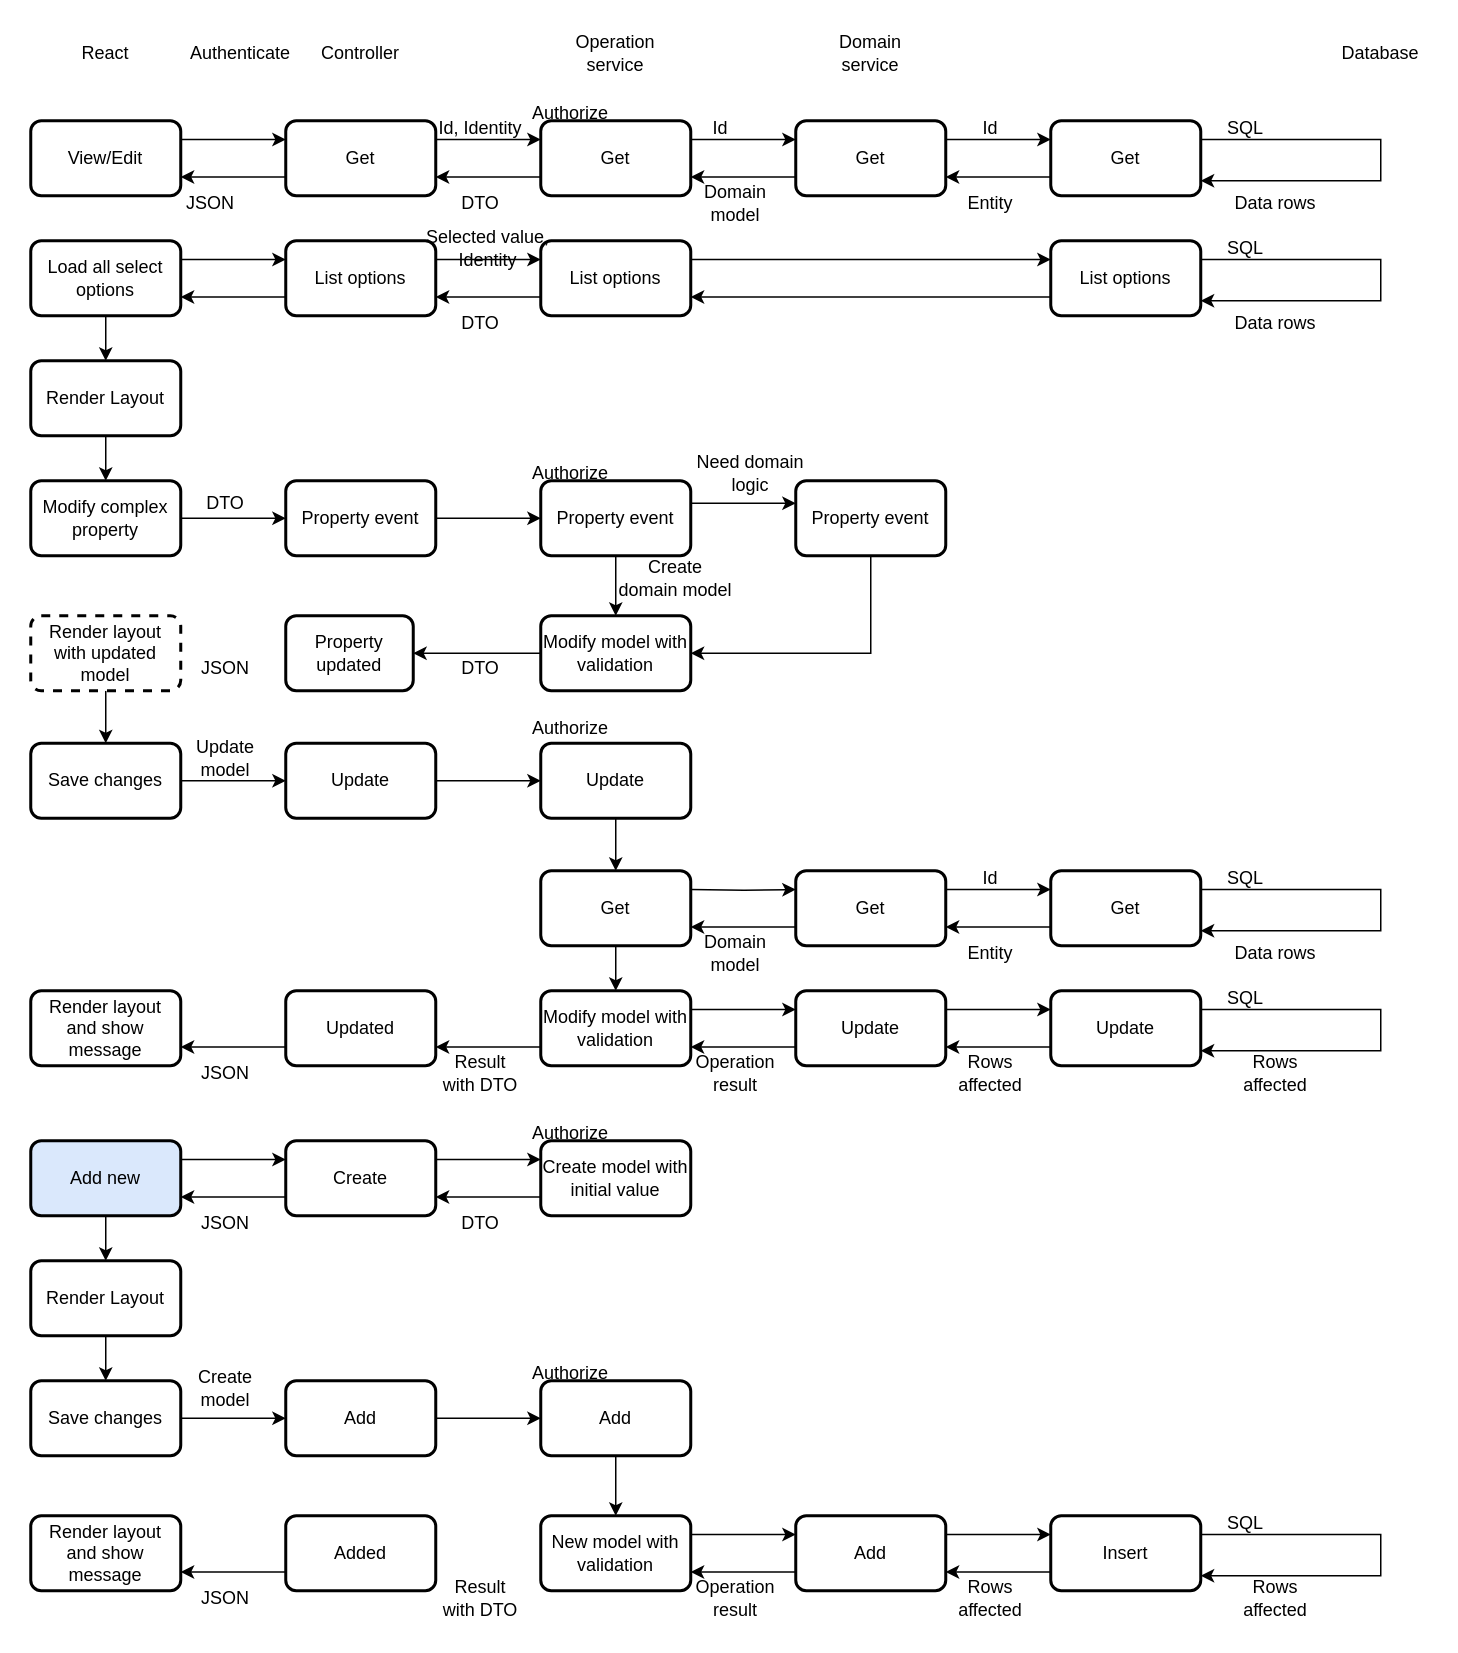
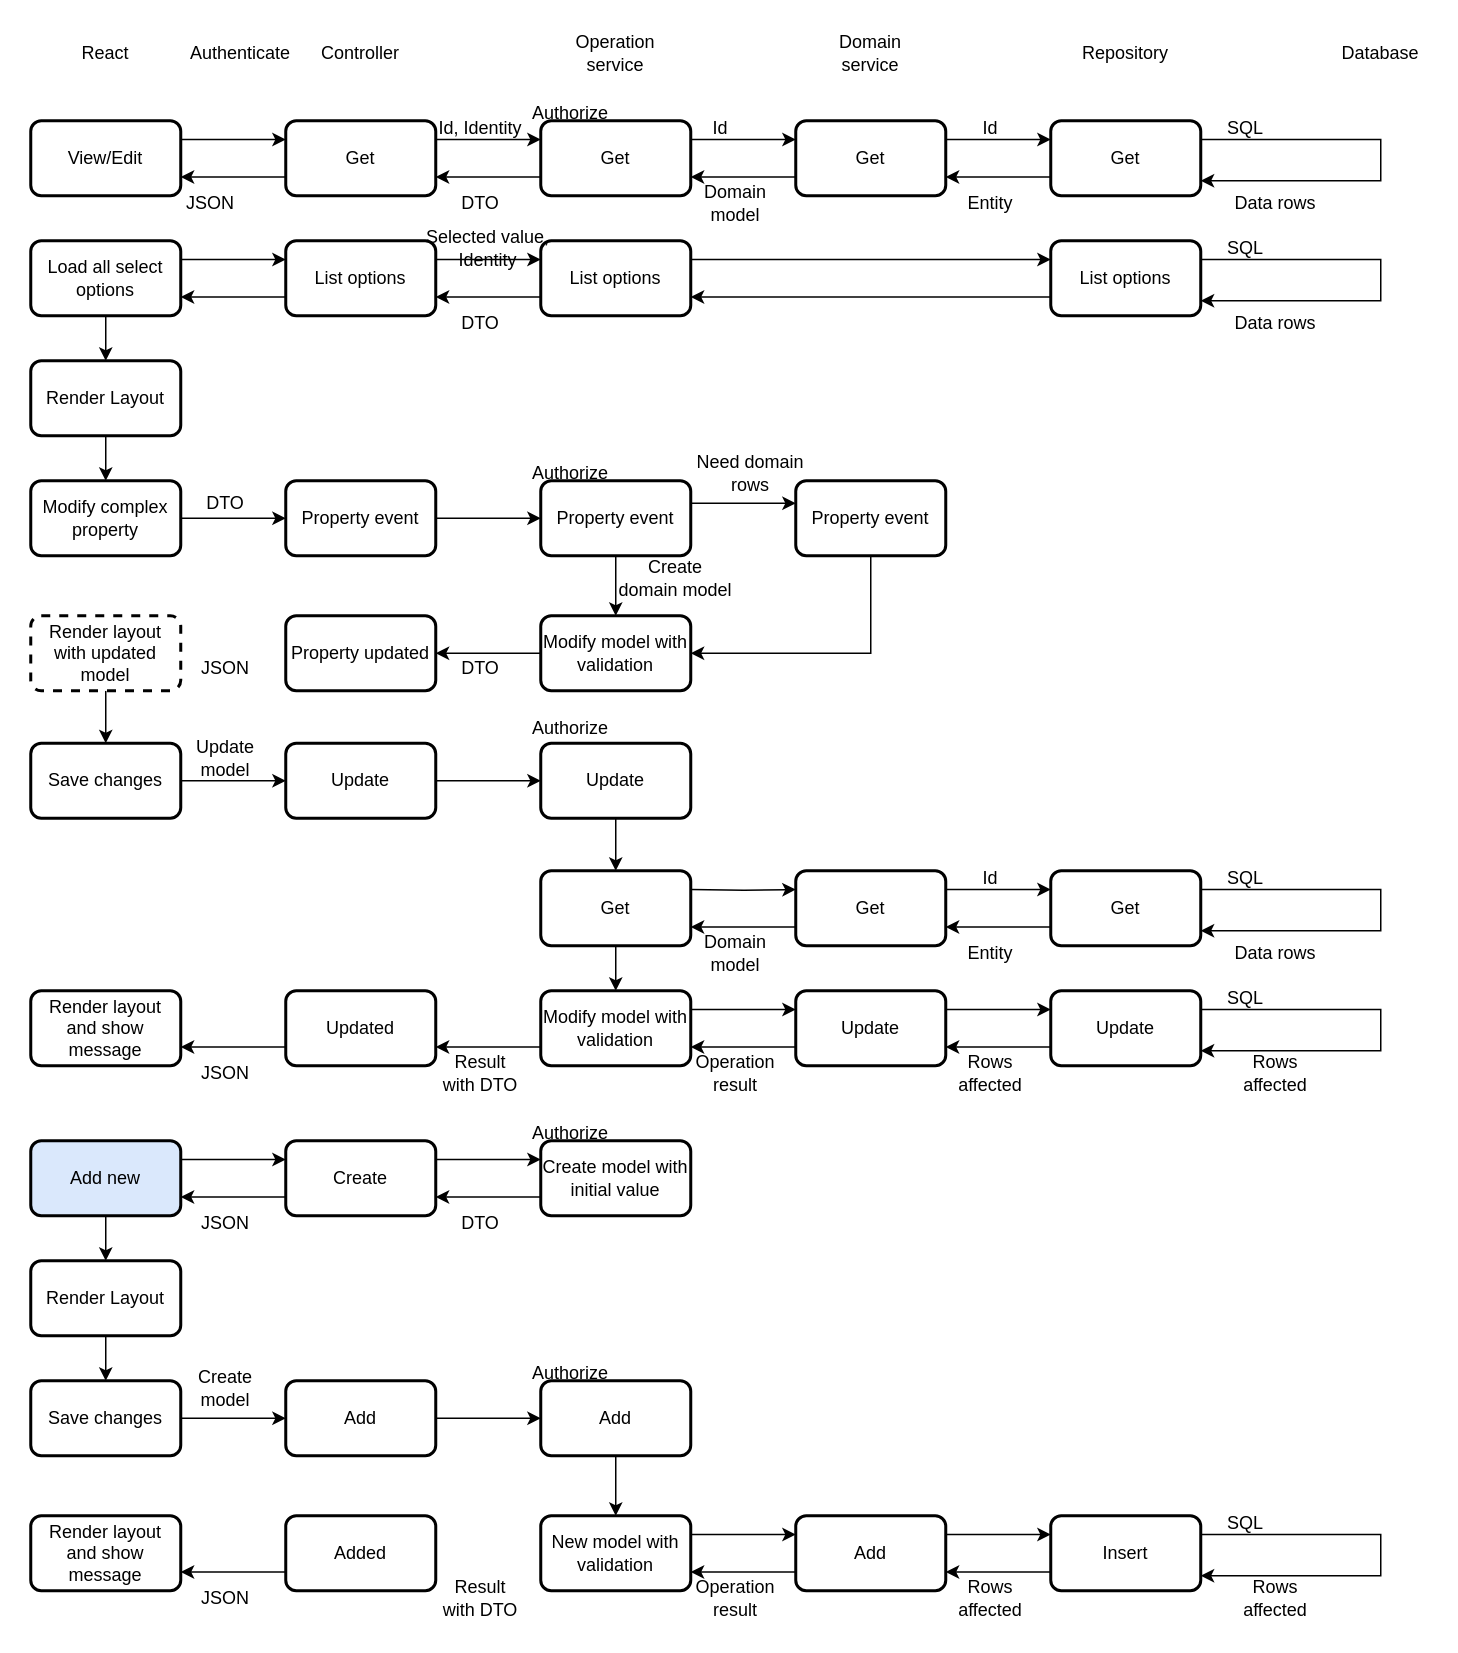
node "Repository": added
node "Need domain logic": label "Need domain logic" -> "Need domain rows"
node "Property updated": size 128x75 -> 150x75
